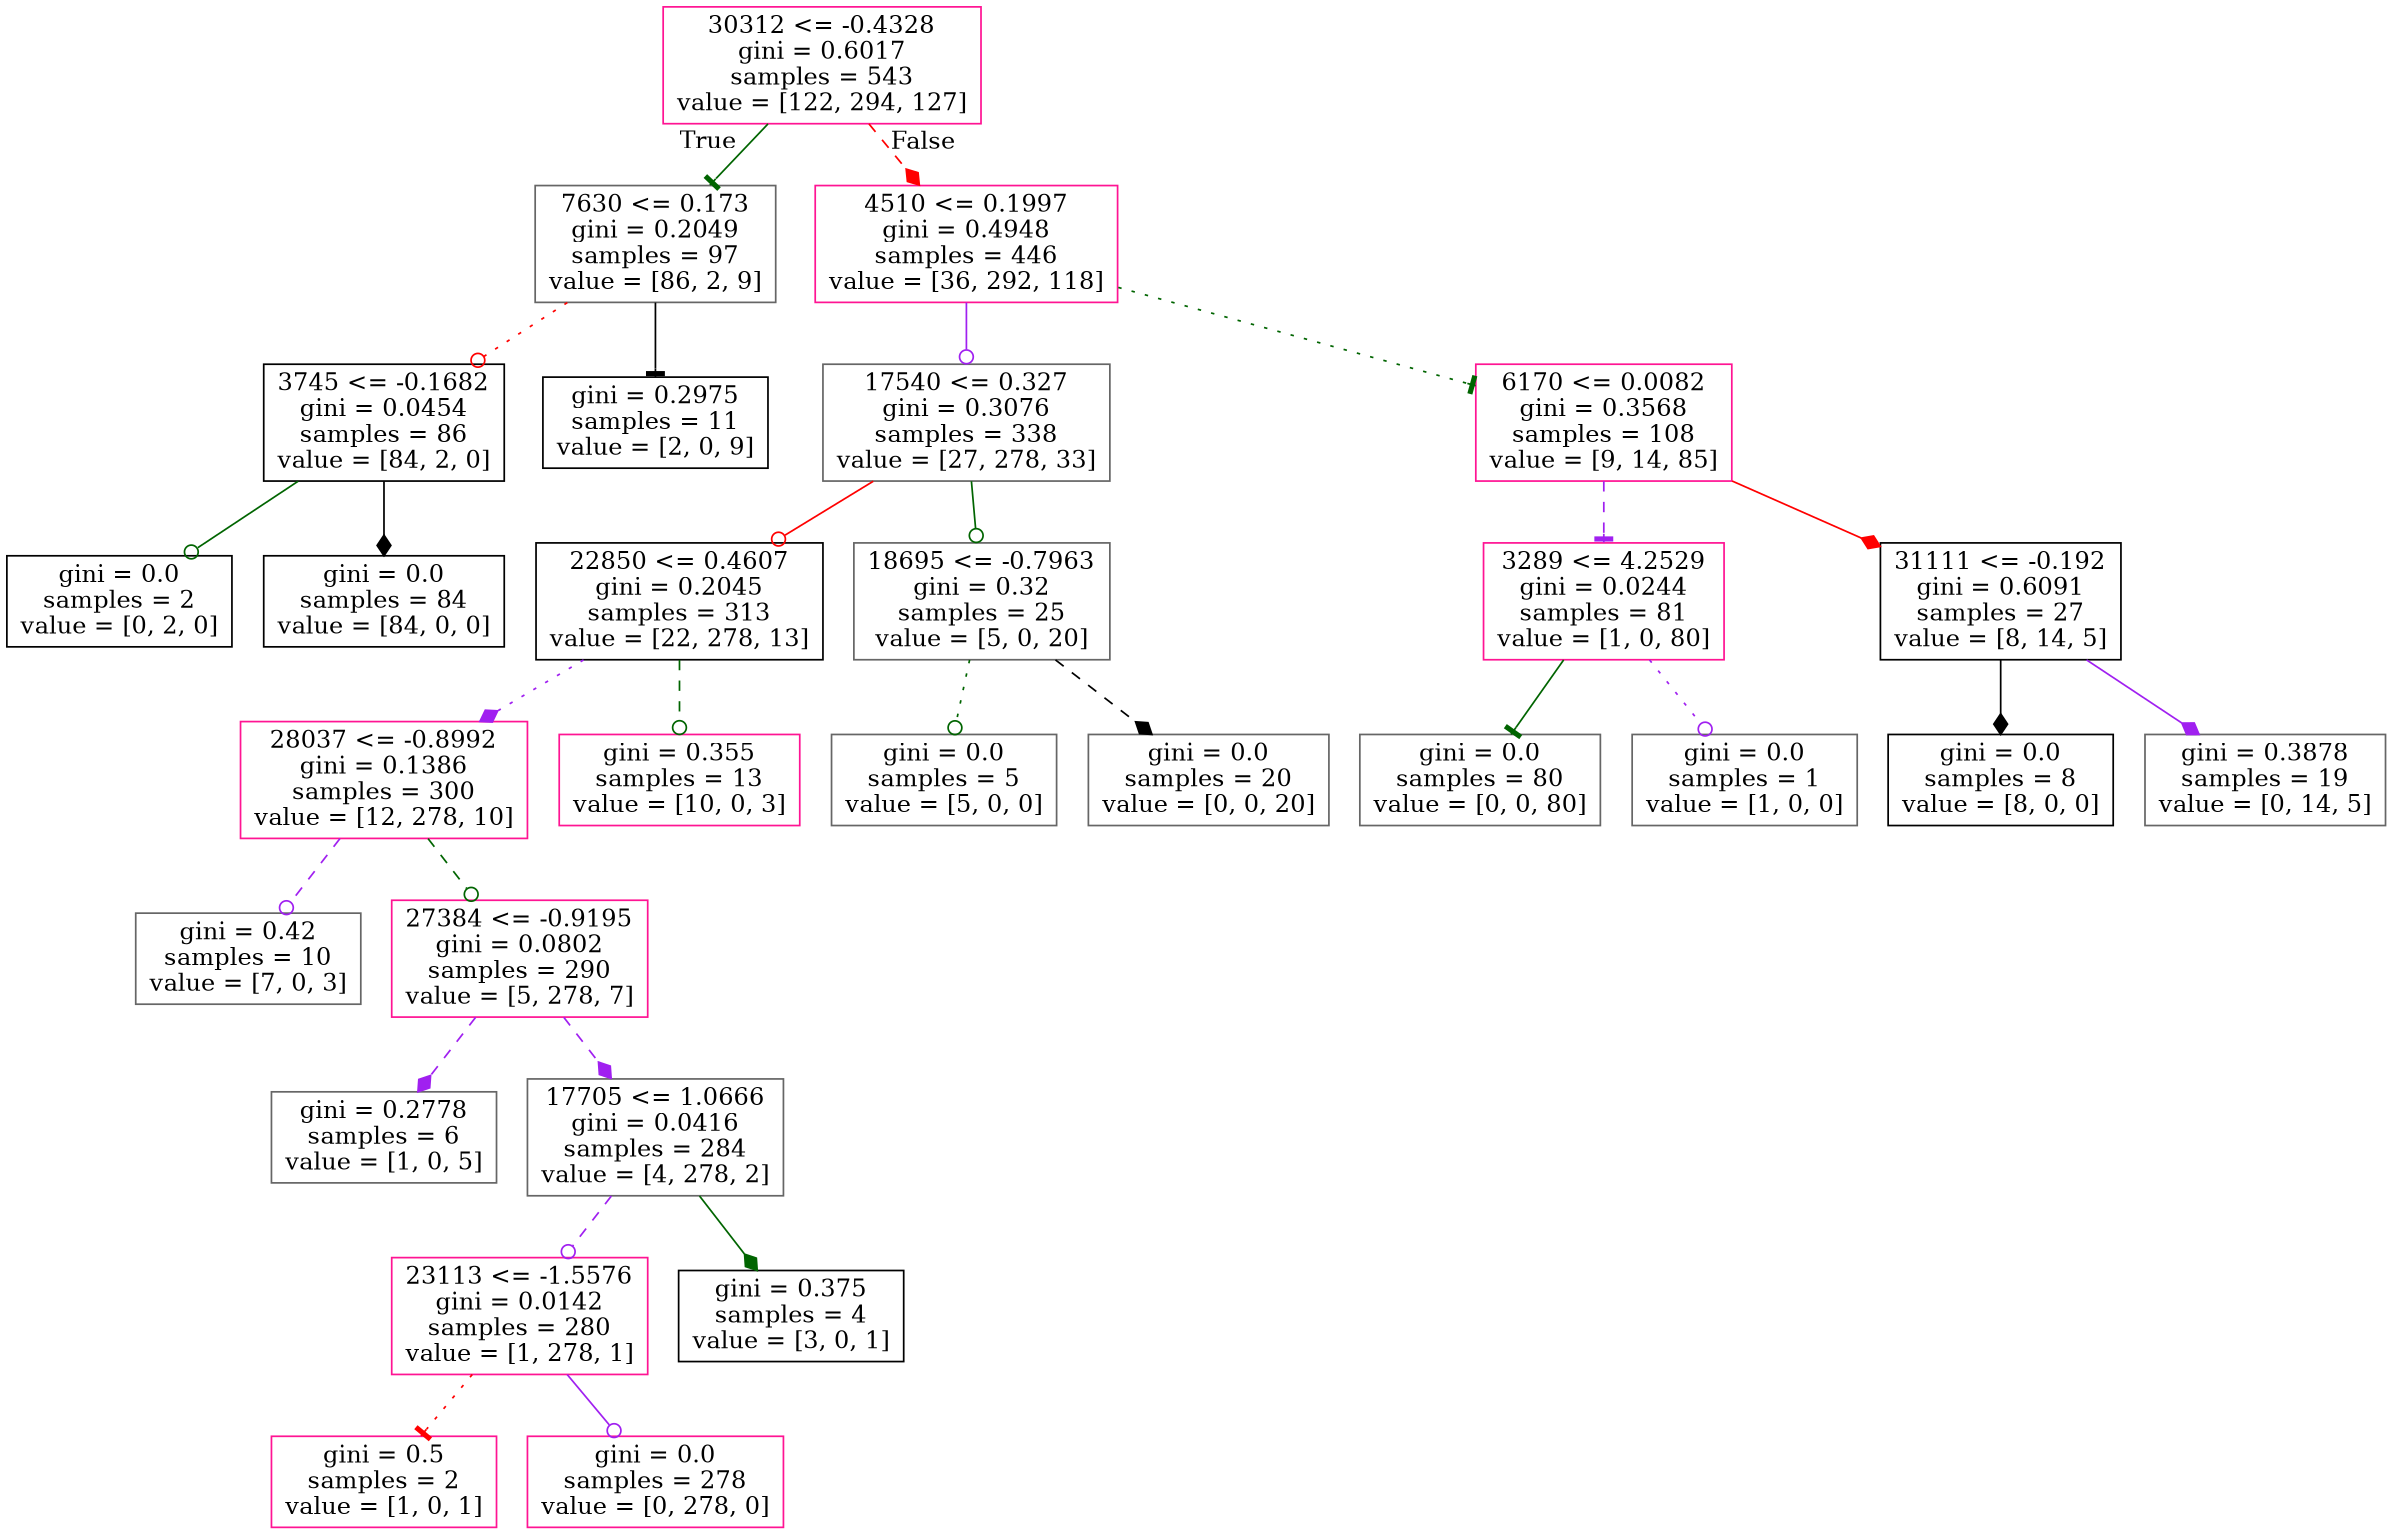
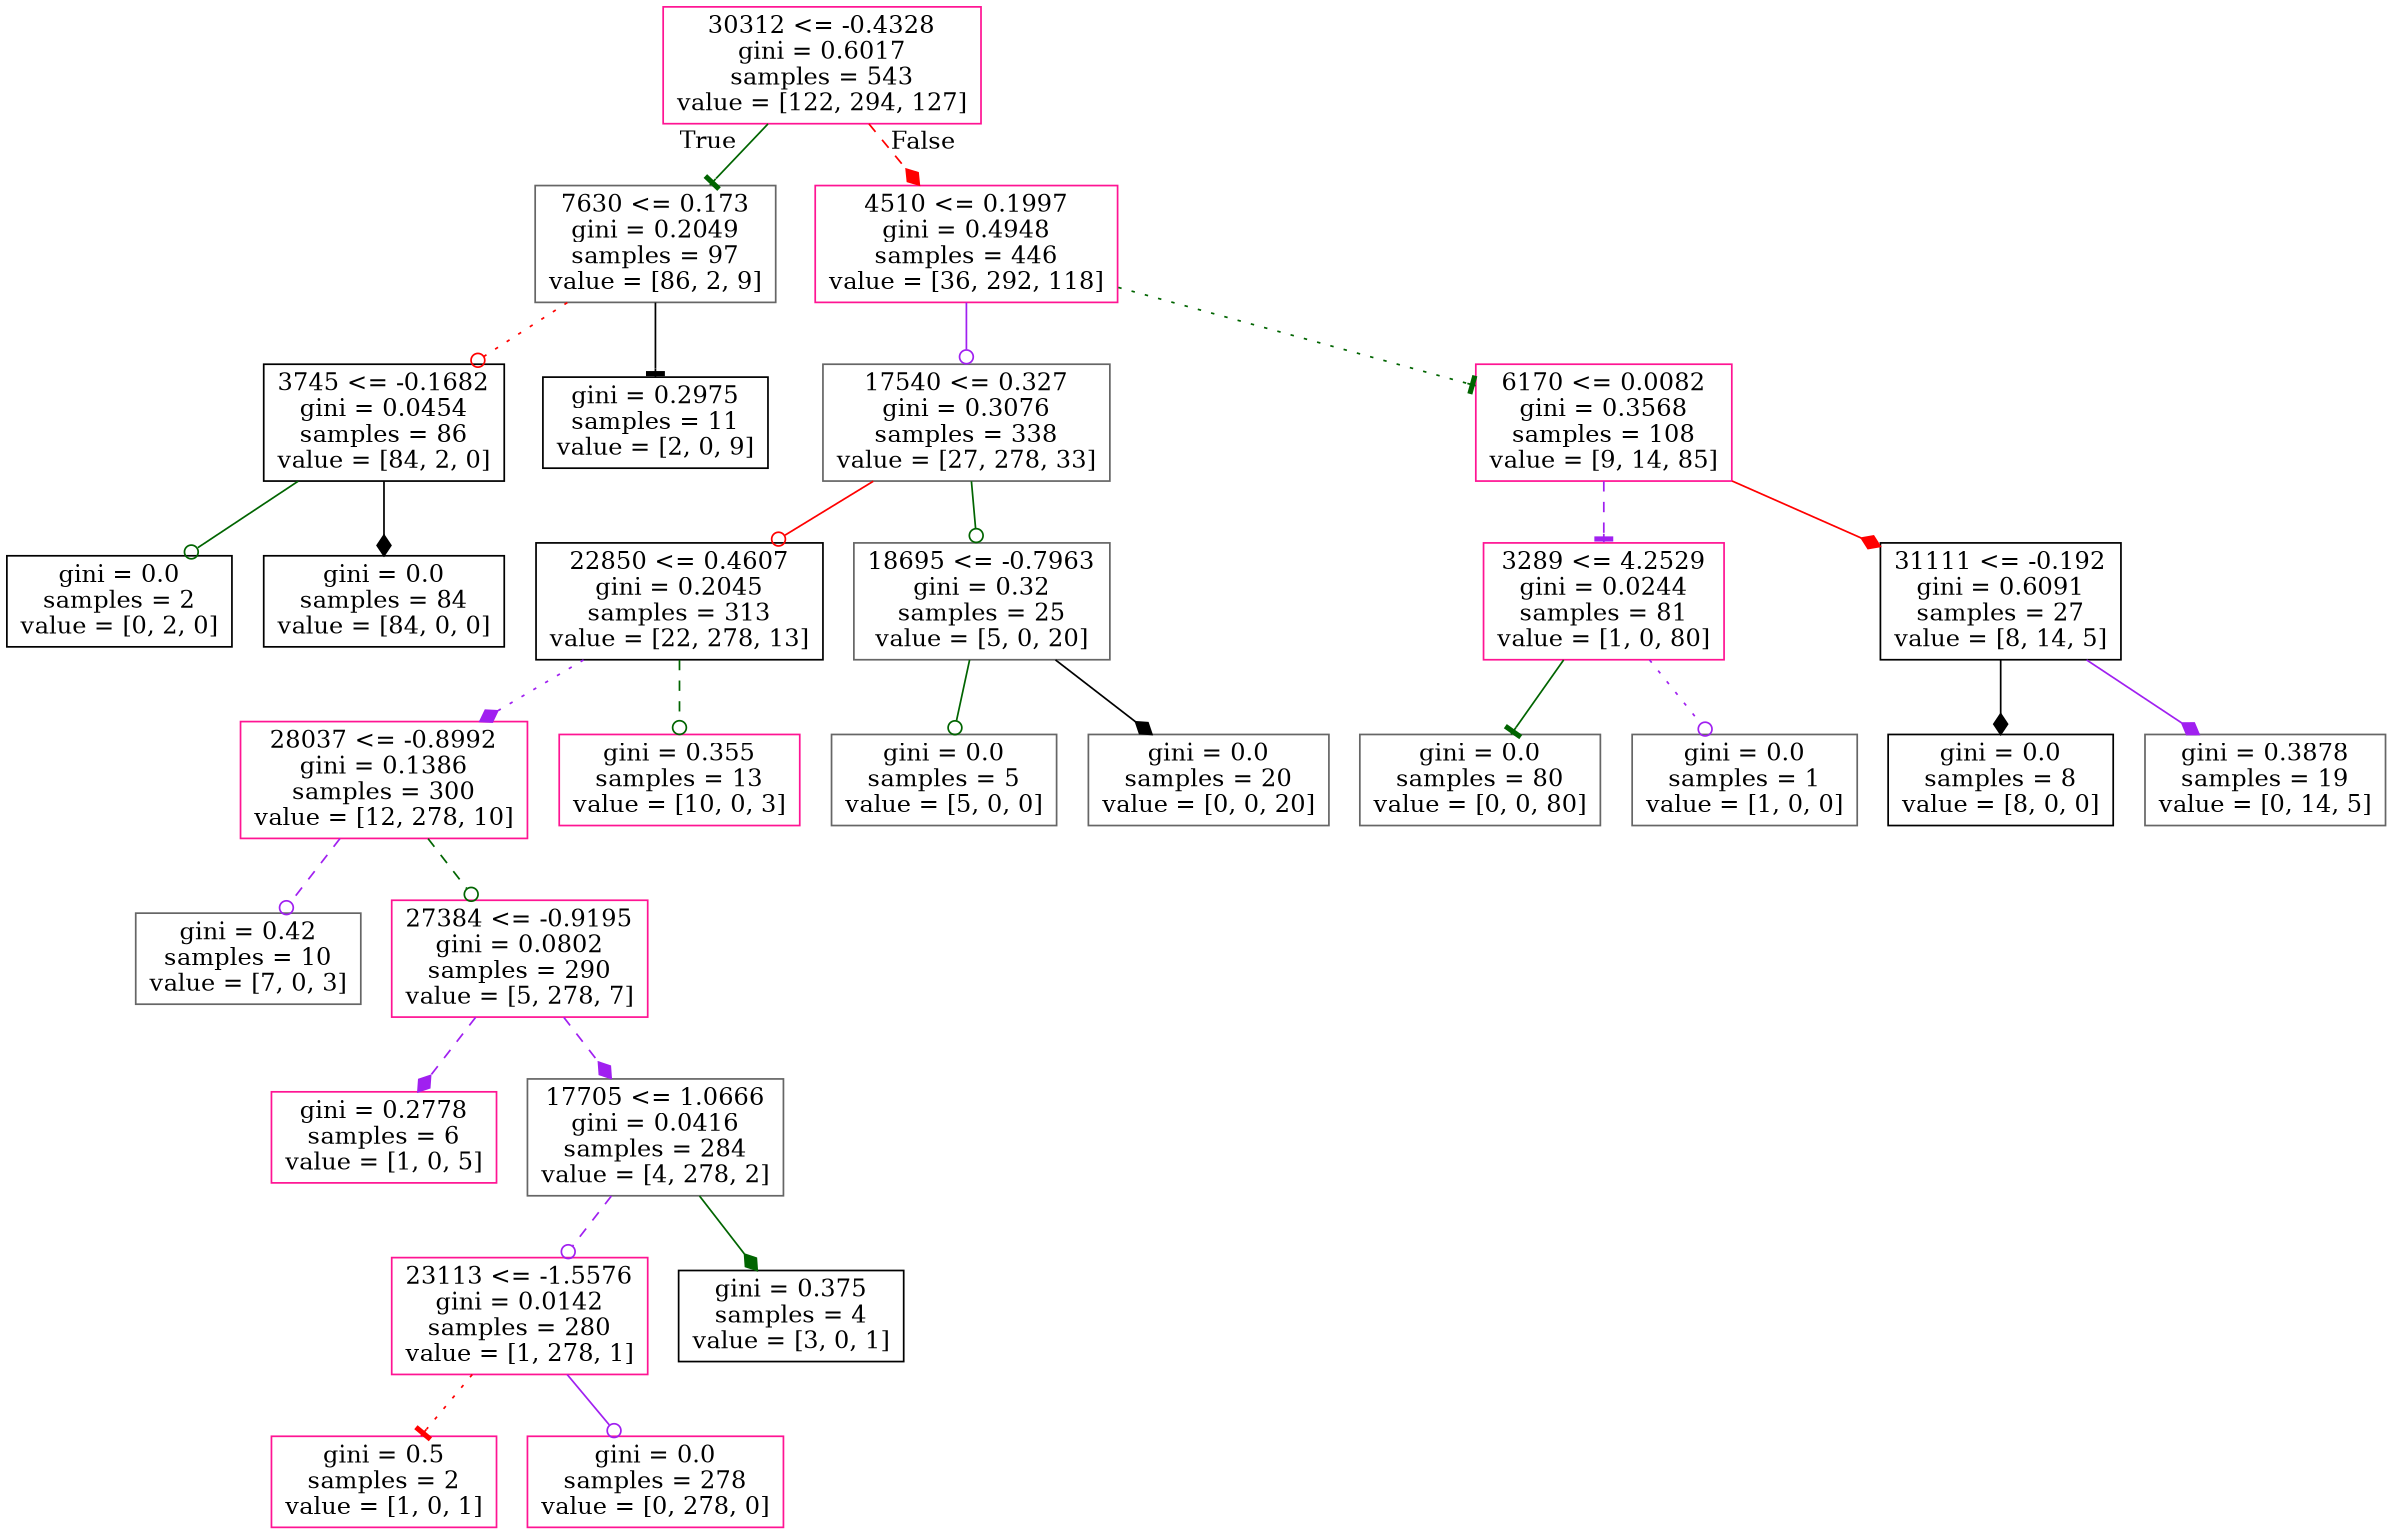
edge "18695 <= -0.7963 gini = 0.32 samples = 25 value = [5, 0, 20]" -> "gini = 0.0 samples = 5 value = [5, 0, 0]": style dotted -> solid
edge "18695 <= -0.7963 gini = 0.32 samples = 25 value = [5, 0, 20]" -> "gini = 0.0 samples = 20 value = [0, 0, 20]": style dashed -> solid
node "gini = 0.2778 samples = 6 value = [1, 0, 5]": color gray40 -> deeppink
